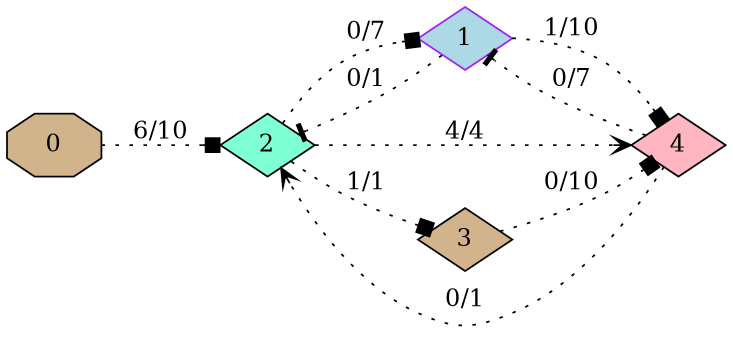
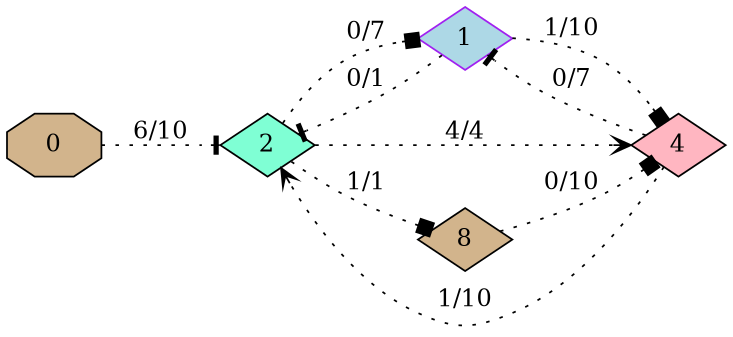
edge "0" -> "2": arrowhead box -> tee
node "3": label "3" -> "8"
edge "4" -> "2": label "0/1" -> "1/10"
